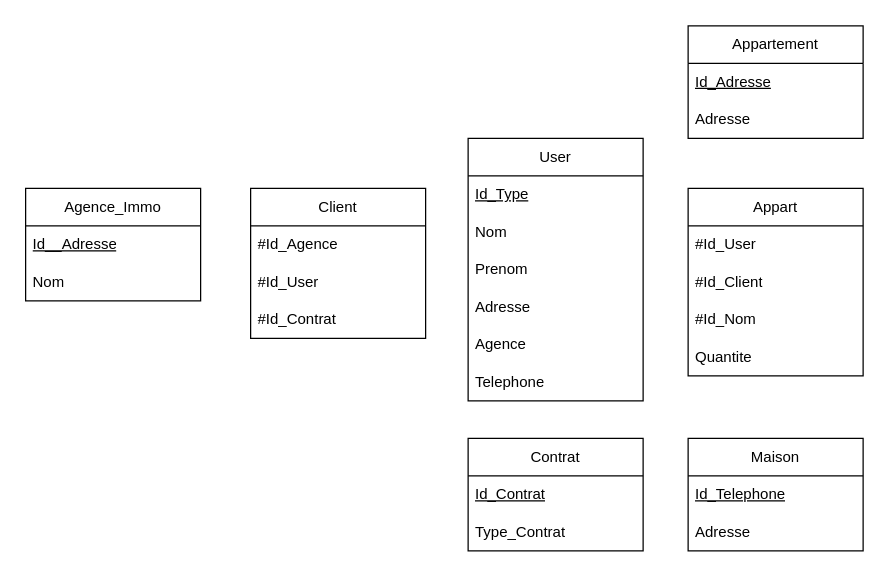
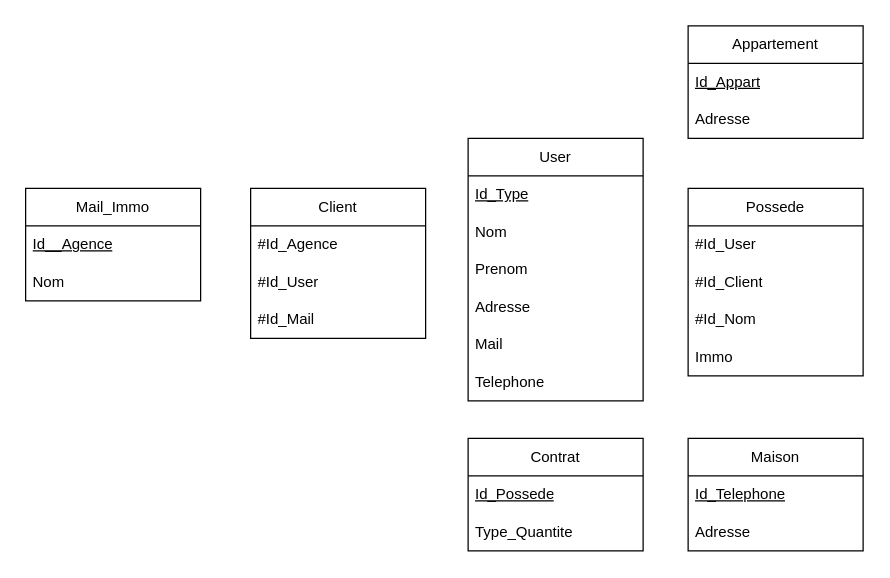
node "Id_Adresse": label "Id_Adresse" -> "Id_Appart"
node "Agence_Immo": label "Agence_Immo" -> "Mail_Immo"
node "Appart": label "Appart" -> "Possede"
node "Id__Adresse": label "Id__Adresse" -> "Id__Agence"
node "#Id_Contrat": label "#Id_Contrat" -> "#Id_Mail"
node "Agence": label "Agence" -> "Mail"
node "Quantite": label "Quantite" -> "Immo"
node "Id_Contrat": label "Id_Contrat" -> "Id_Possede"
node "Type_Contrat": label "Type_Contrat" -> "Type_Quantite"
